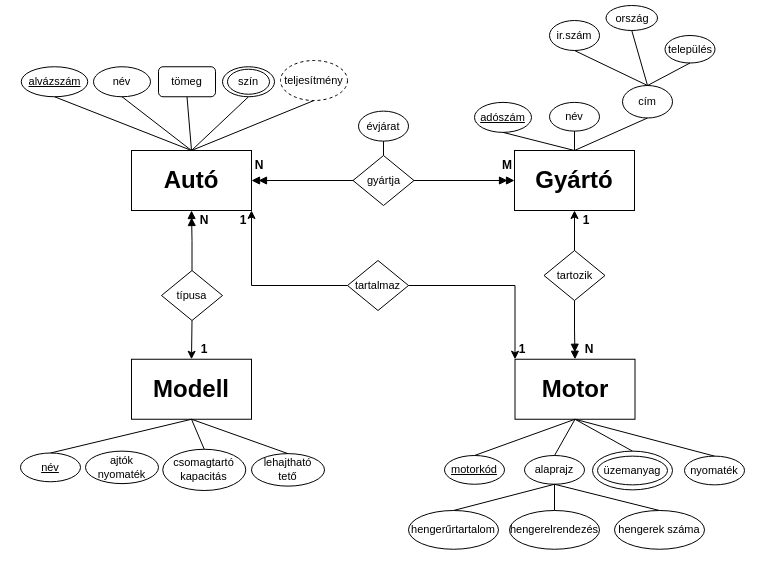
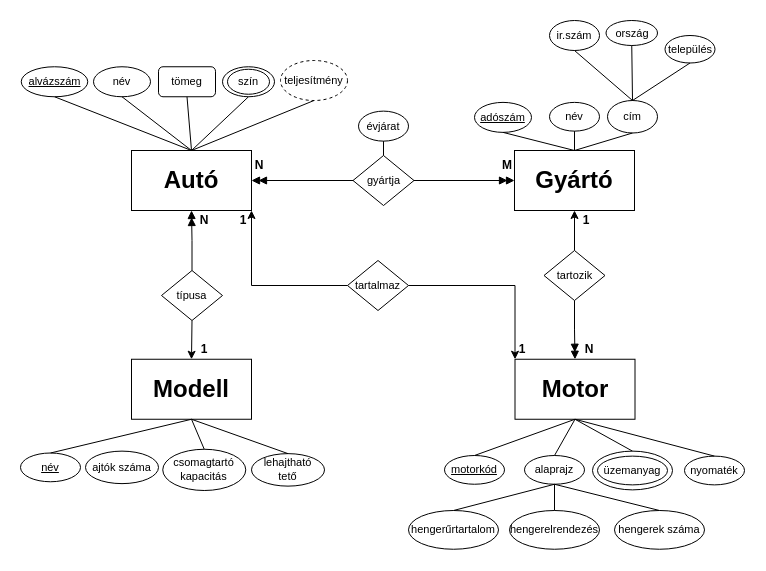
node "ország": moved (632, 18) -> (632, 33)
node "cím": moved (648, 102) -> (633, 117)
node "ajtók nyomaték": label "ajtók nyomaték" -> "ajtók száma"
